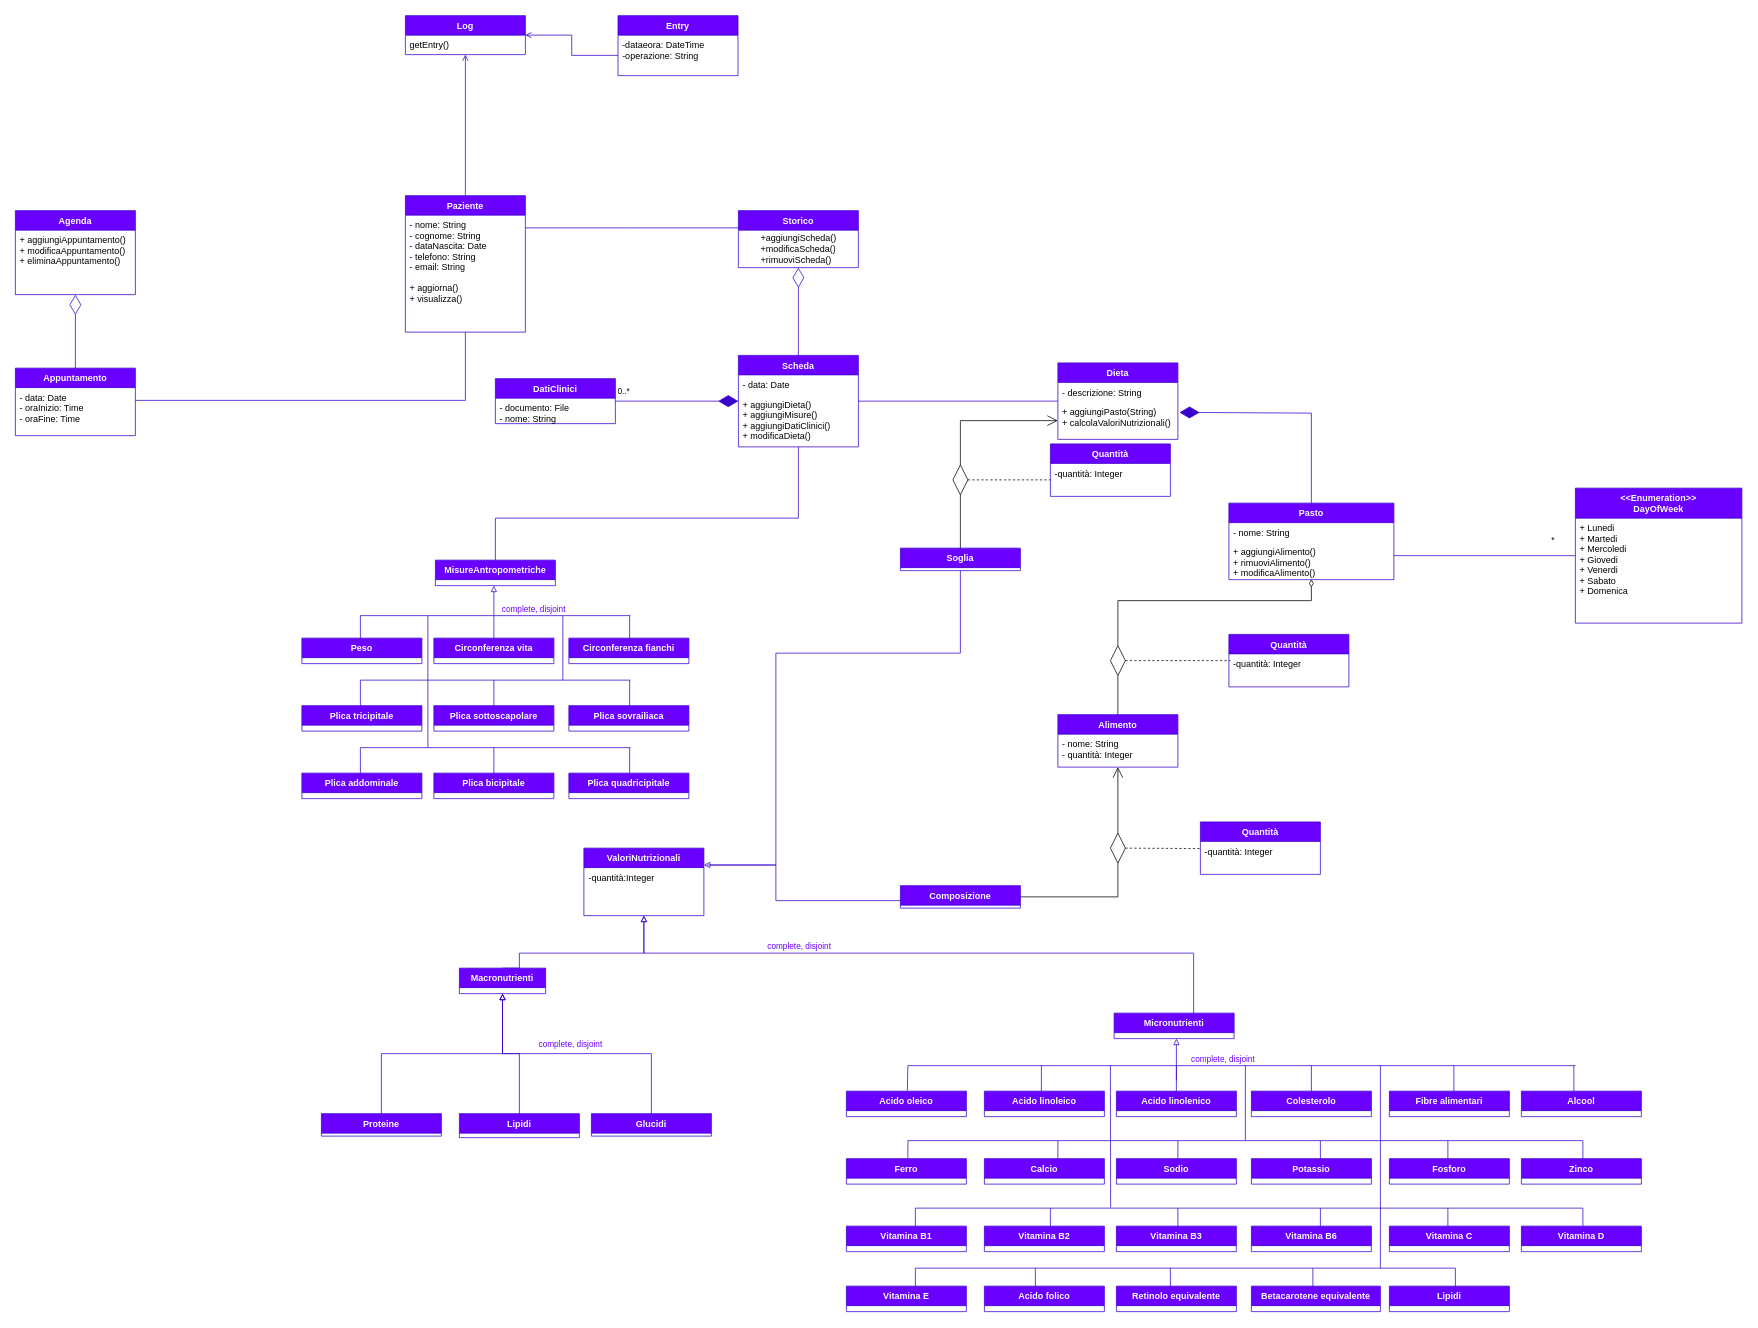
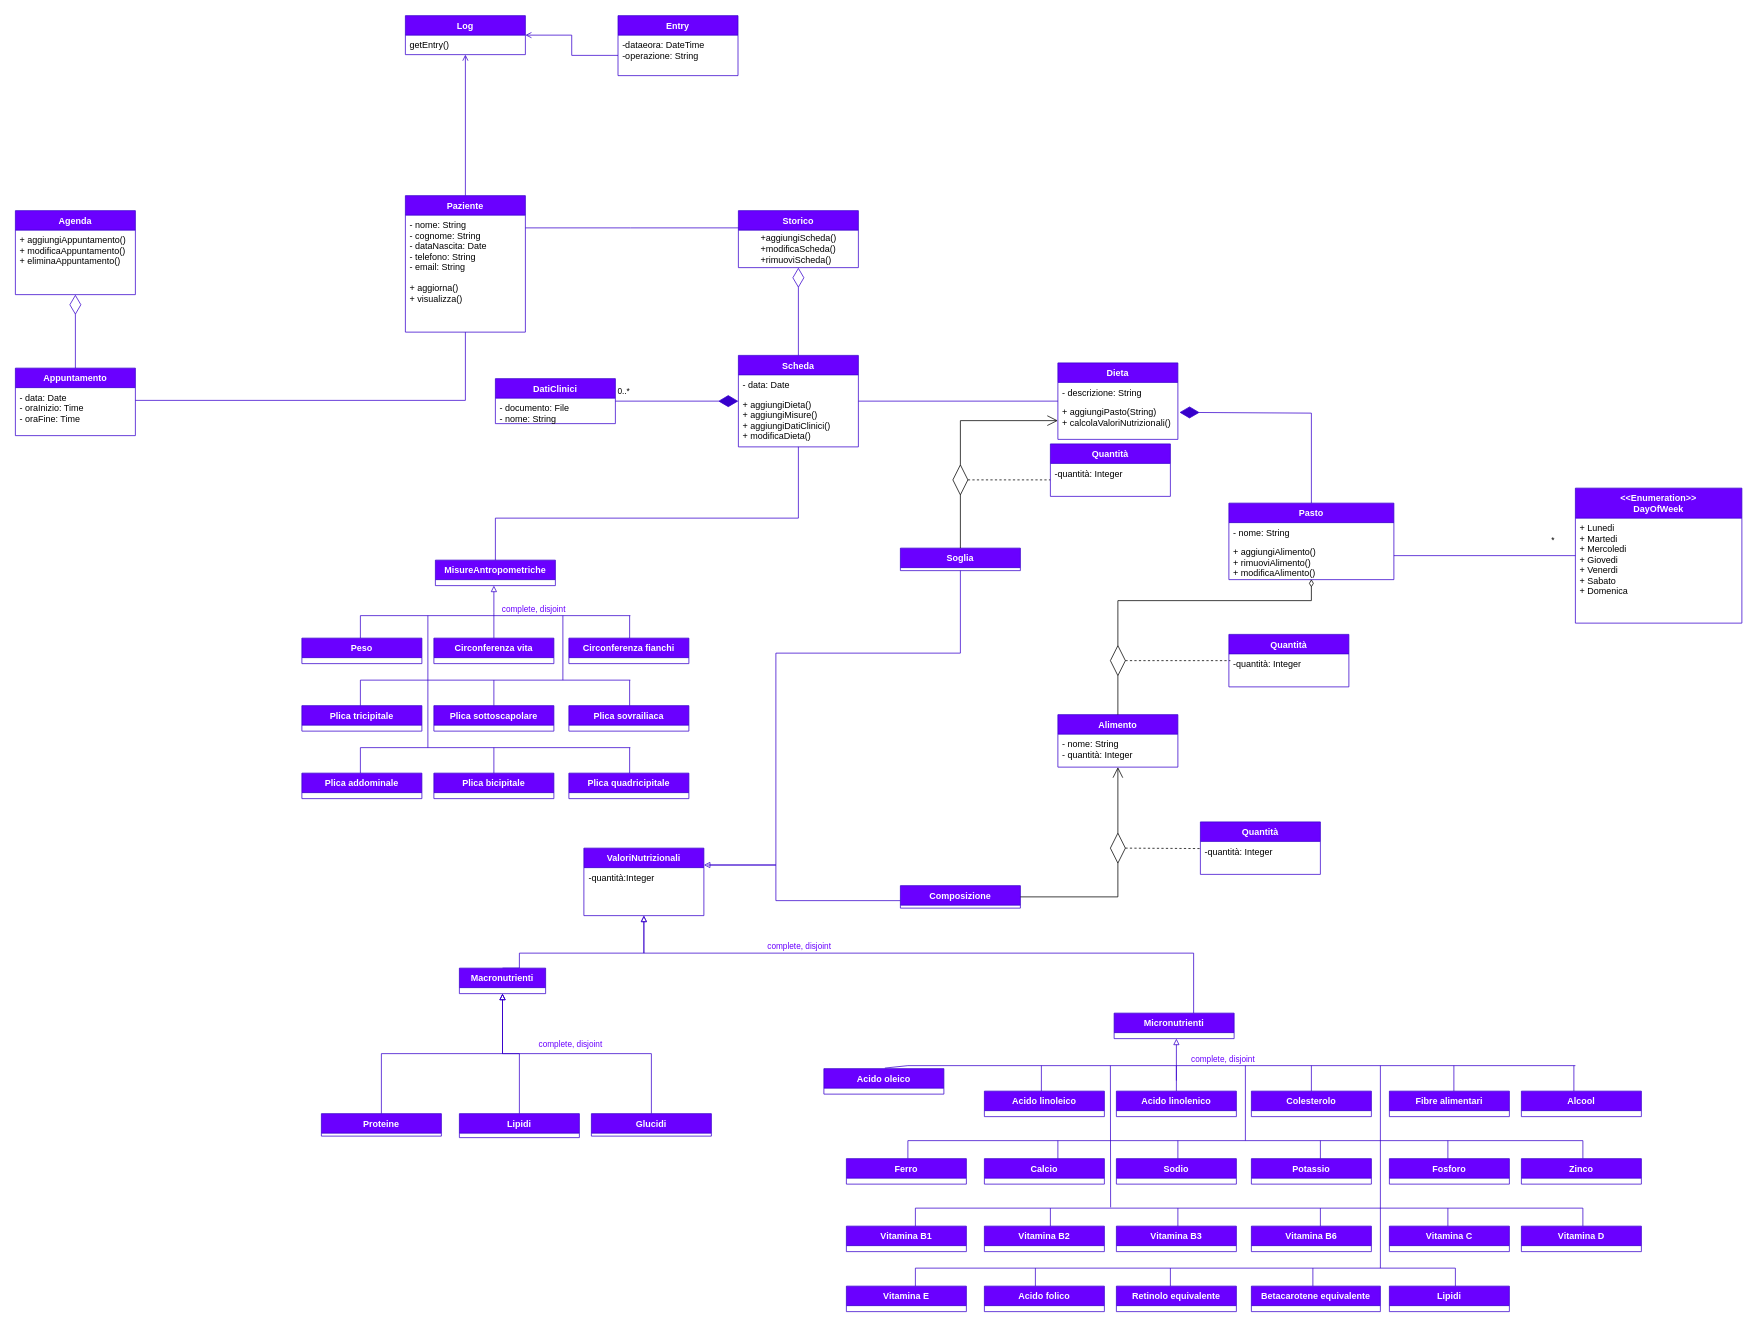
node "Acido oleico": moved (906, 1104) -> (884, 1081)
